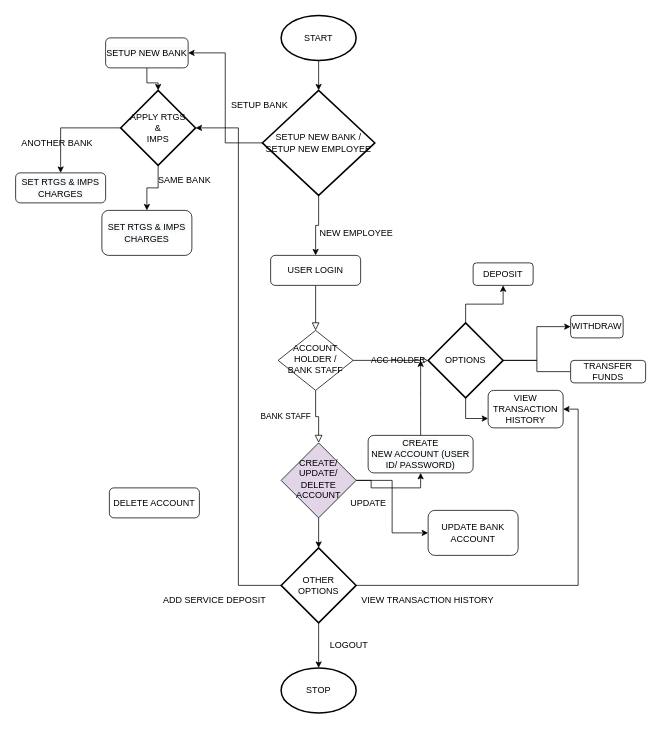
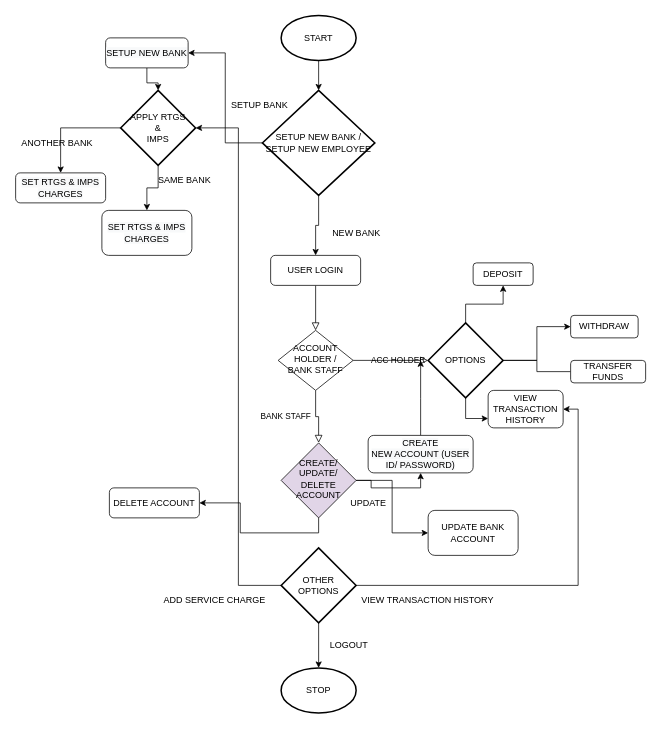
node "NEW EMPLOYEE": label "NEW EMPLOYEE" -> "NEW BANK"
node "WITHDRAW": size 53x23 -> 68x23
edge "CREATE/ UPDATE/ DELETE ACCOUNT" -> "OTHER OPTIONS": now "CREATE/ UPDATE/ DELETE ACCOUNT" -> "DELETE ACCOUNT"
node "ADD SERVICE DEPOSIT": label "ADD SERVICE DEPOSIT" -> "ADD SERVICE CHARGE"
